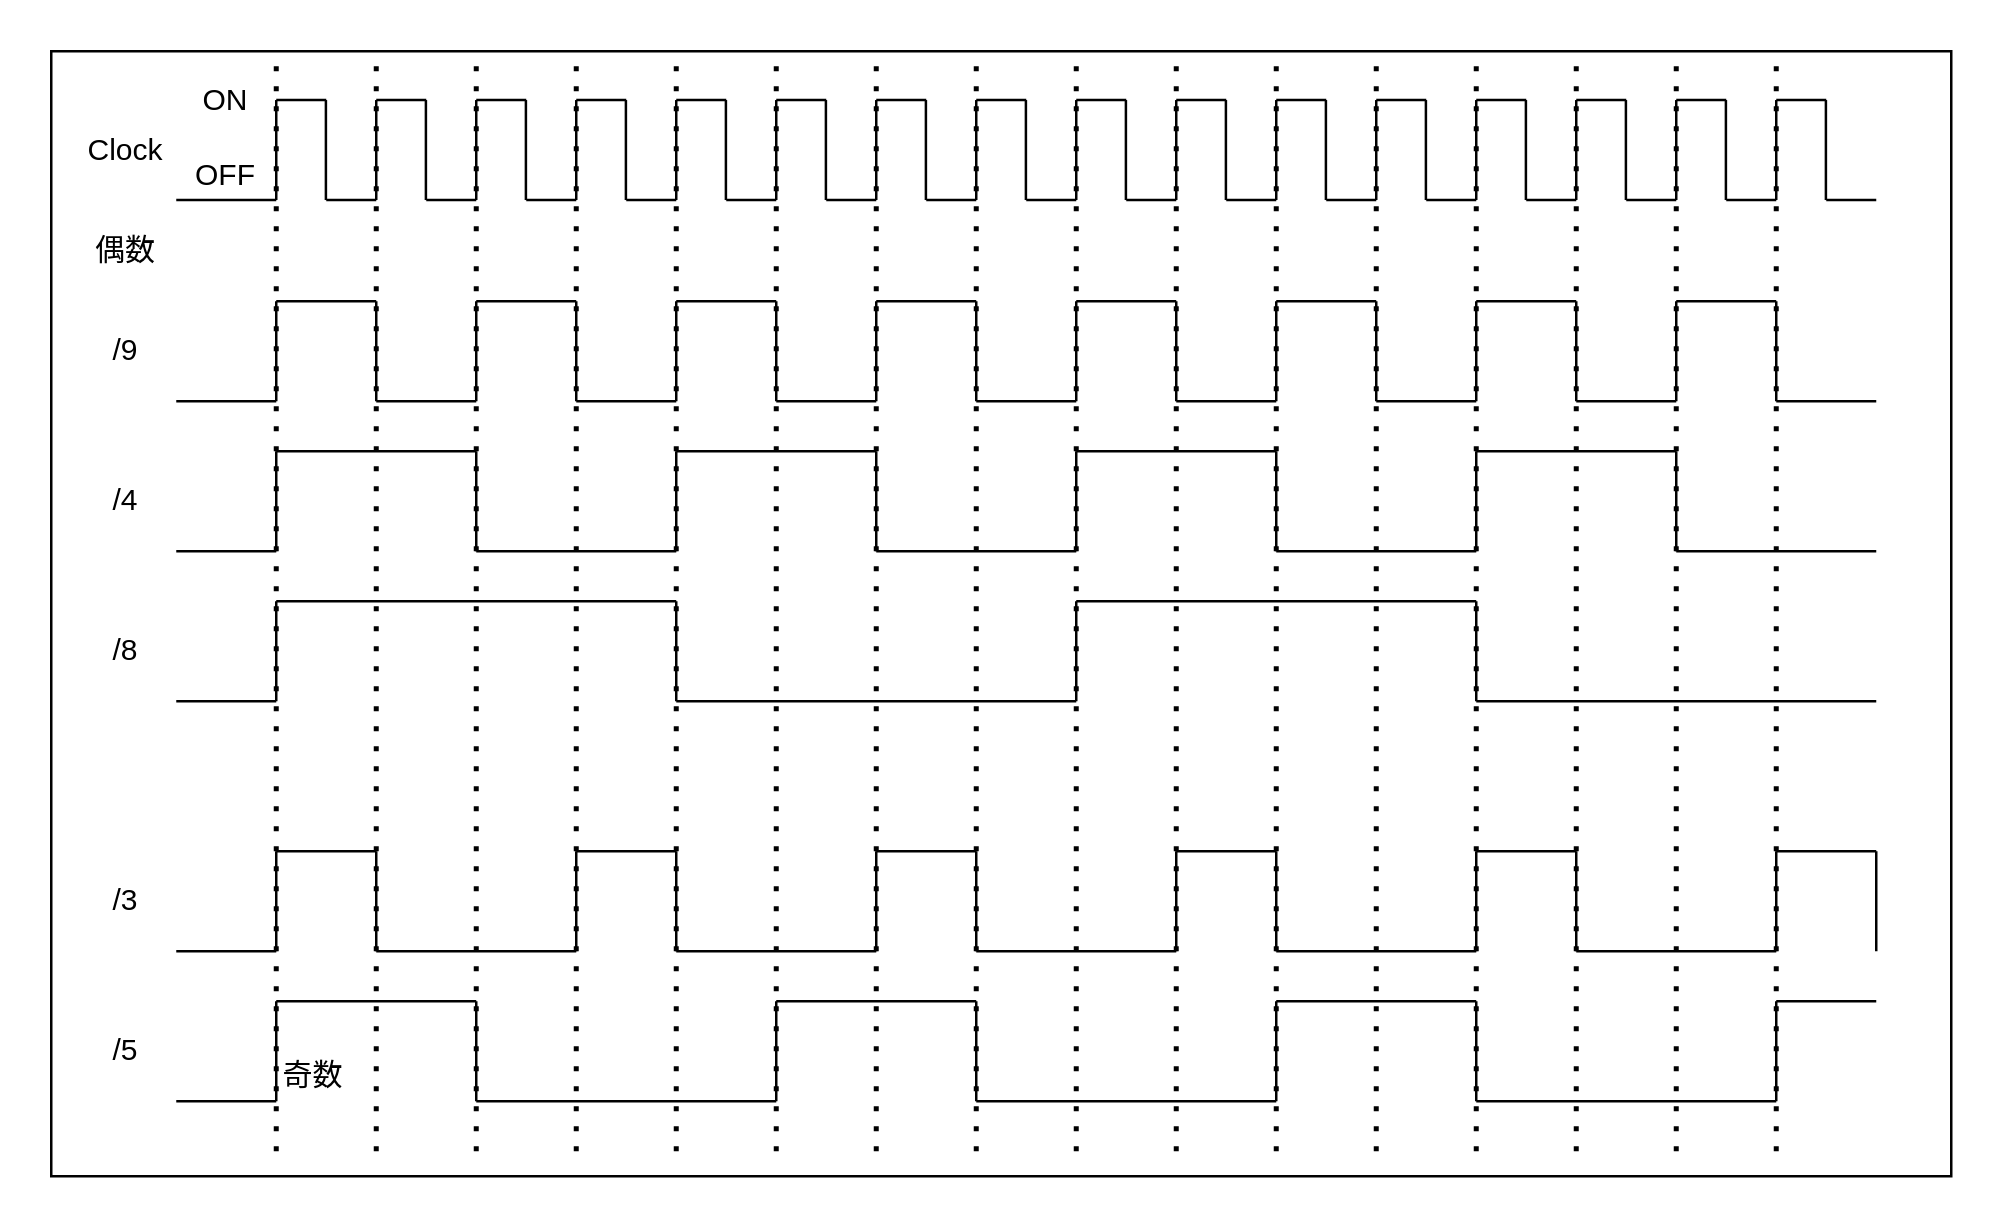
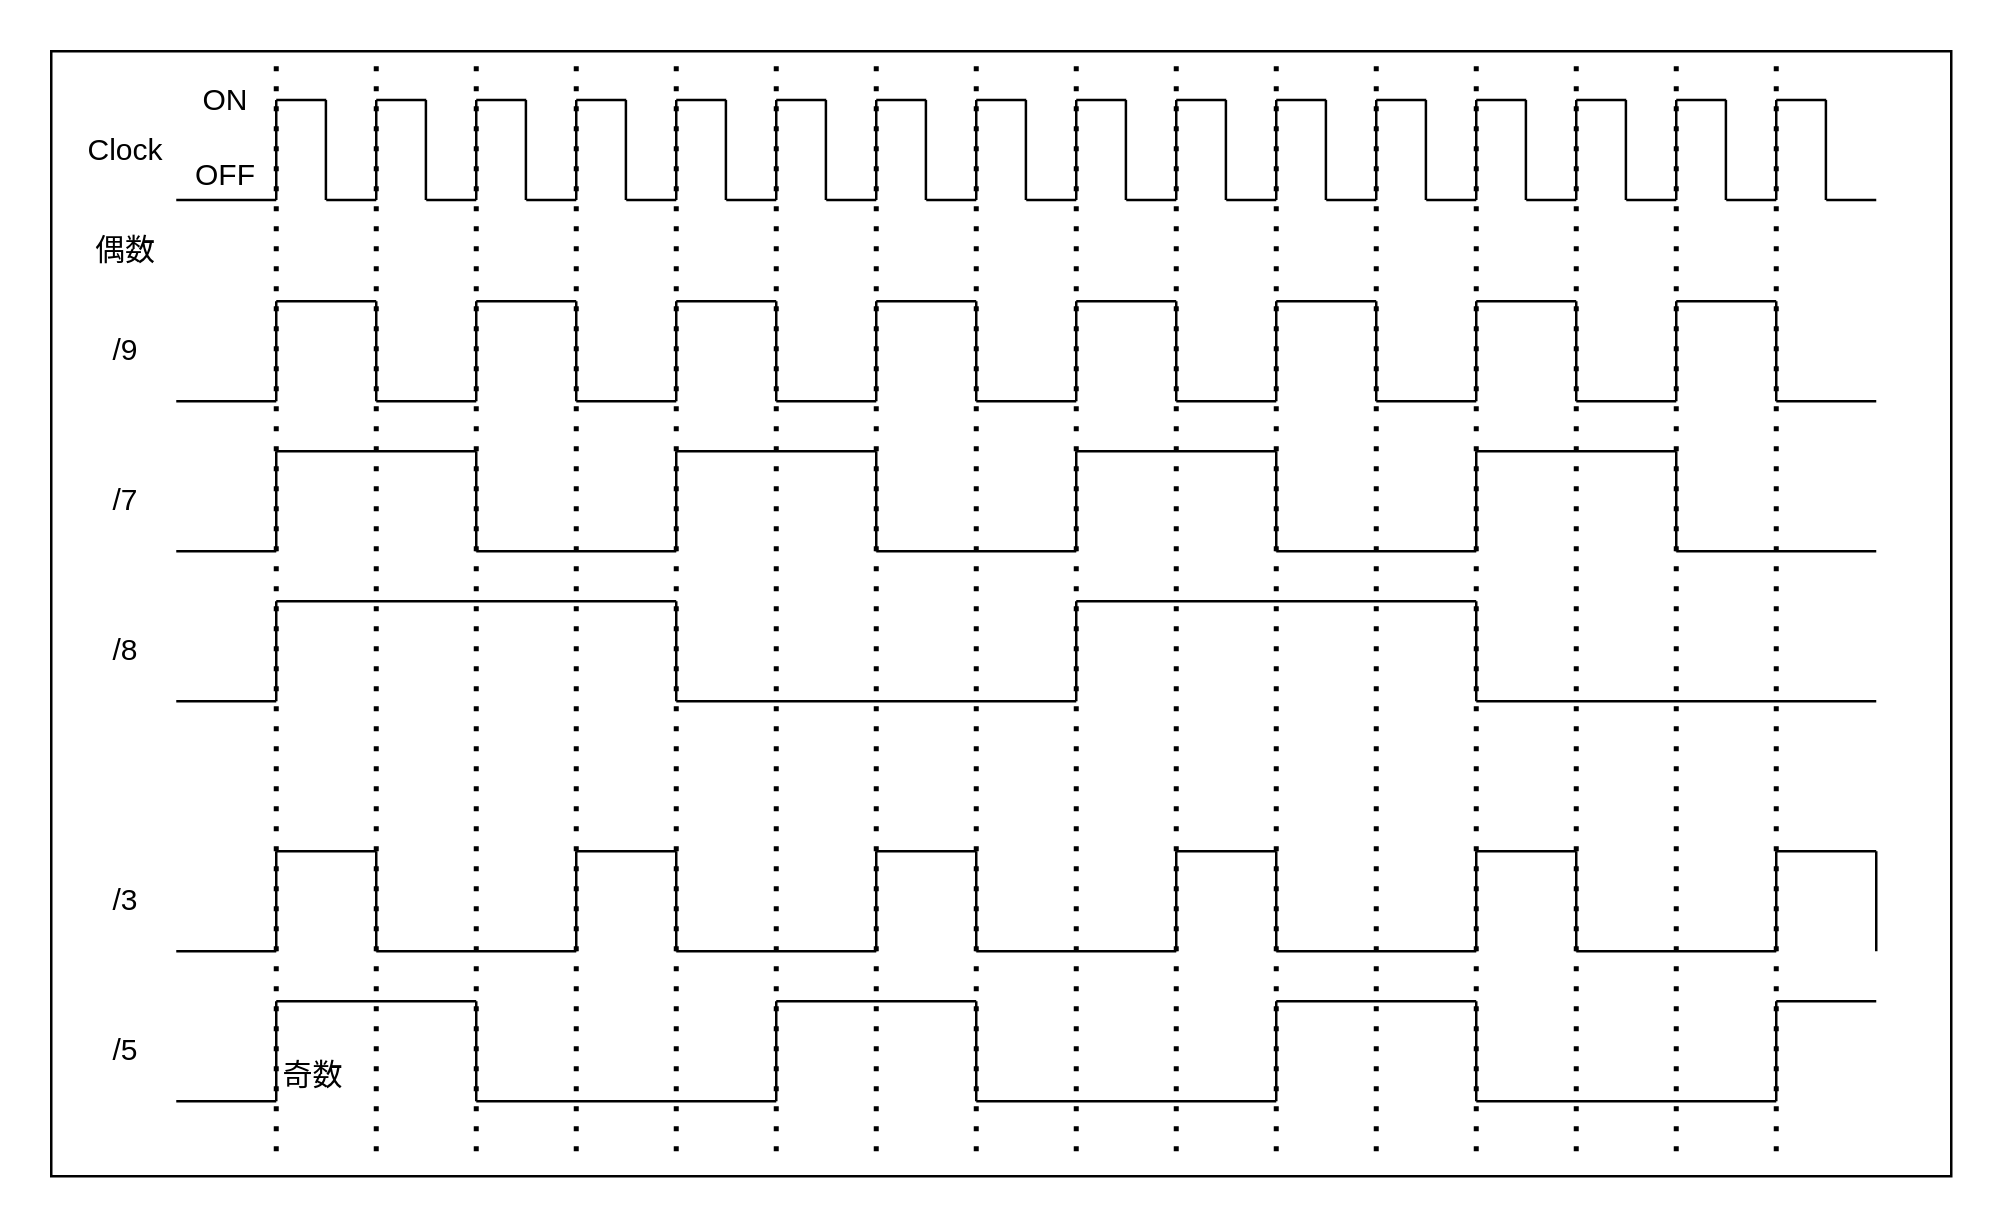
node "/4": label "/4" -> "/7"
